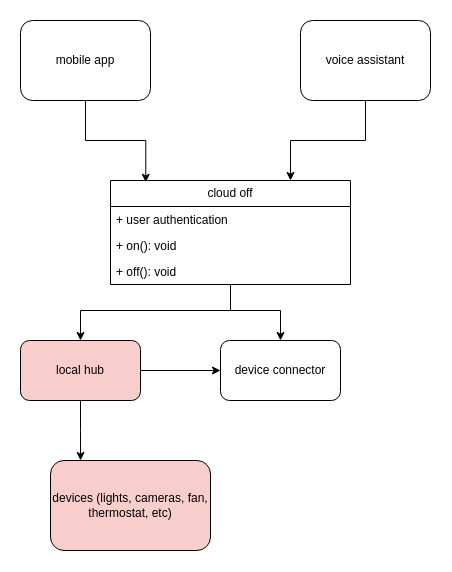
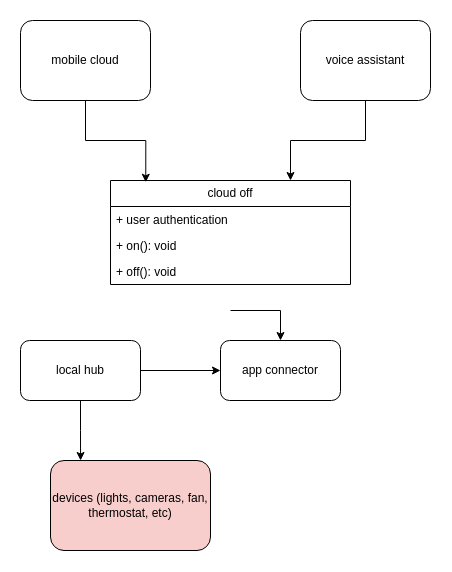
node "mobile app": label "mobile app" -> "mobile cloud"
edge "cloud off" -> "local hub": removed
node "local hub": fillcolor #f8cecc -> #ffffff
node "device connector": label "device connector" -> "app connector"
